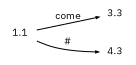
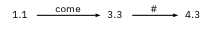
edge "1.1" -> "4.3": now "3.3" -> "4.3"
